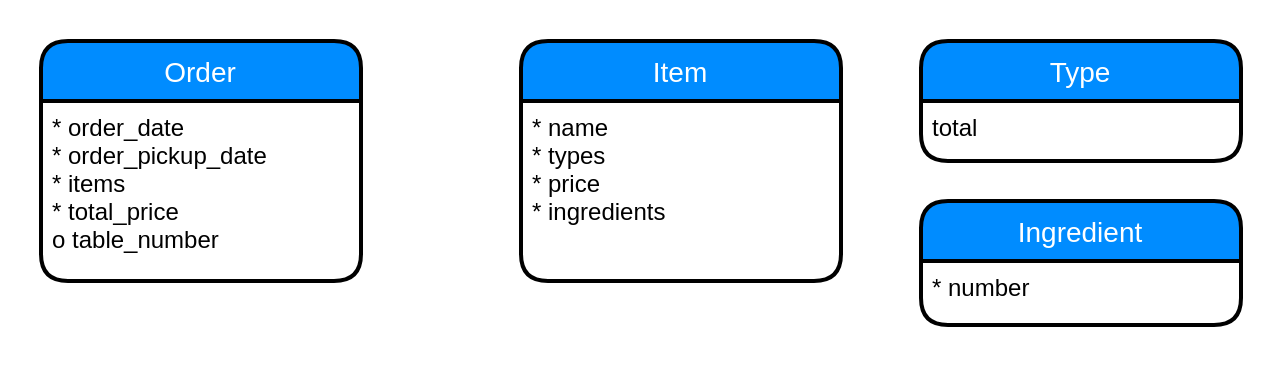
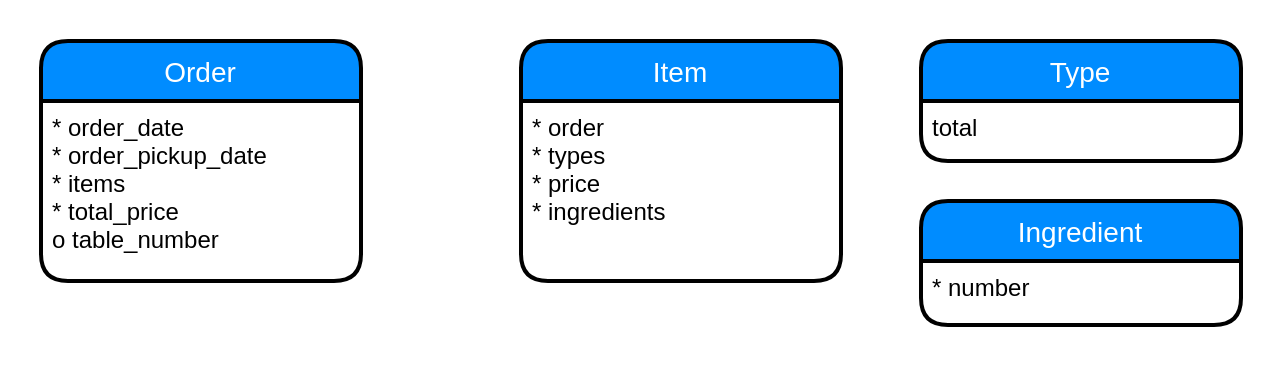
node "* name * types * price * ingredients": label "* name * types * price * ingredients" -> "* order * types * price * ingredients"
